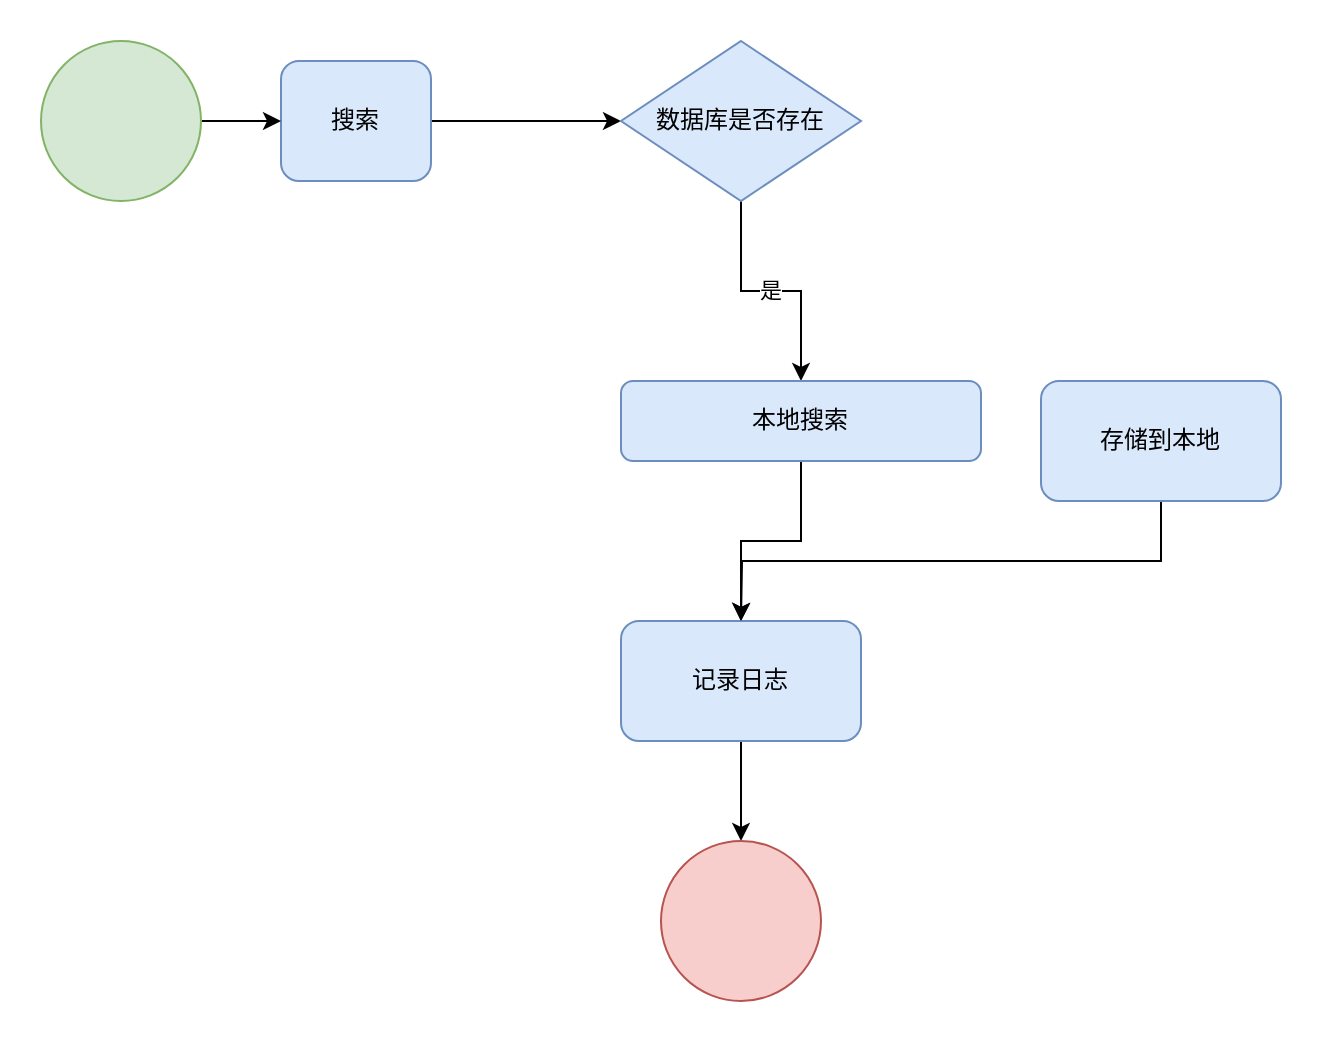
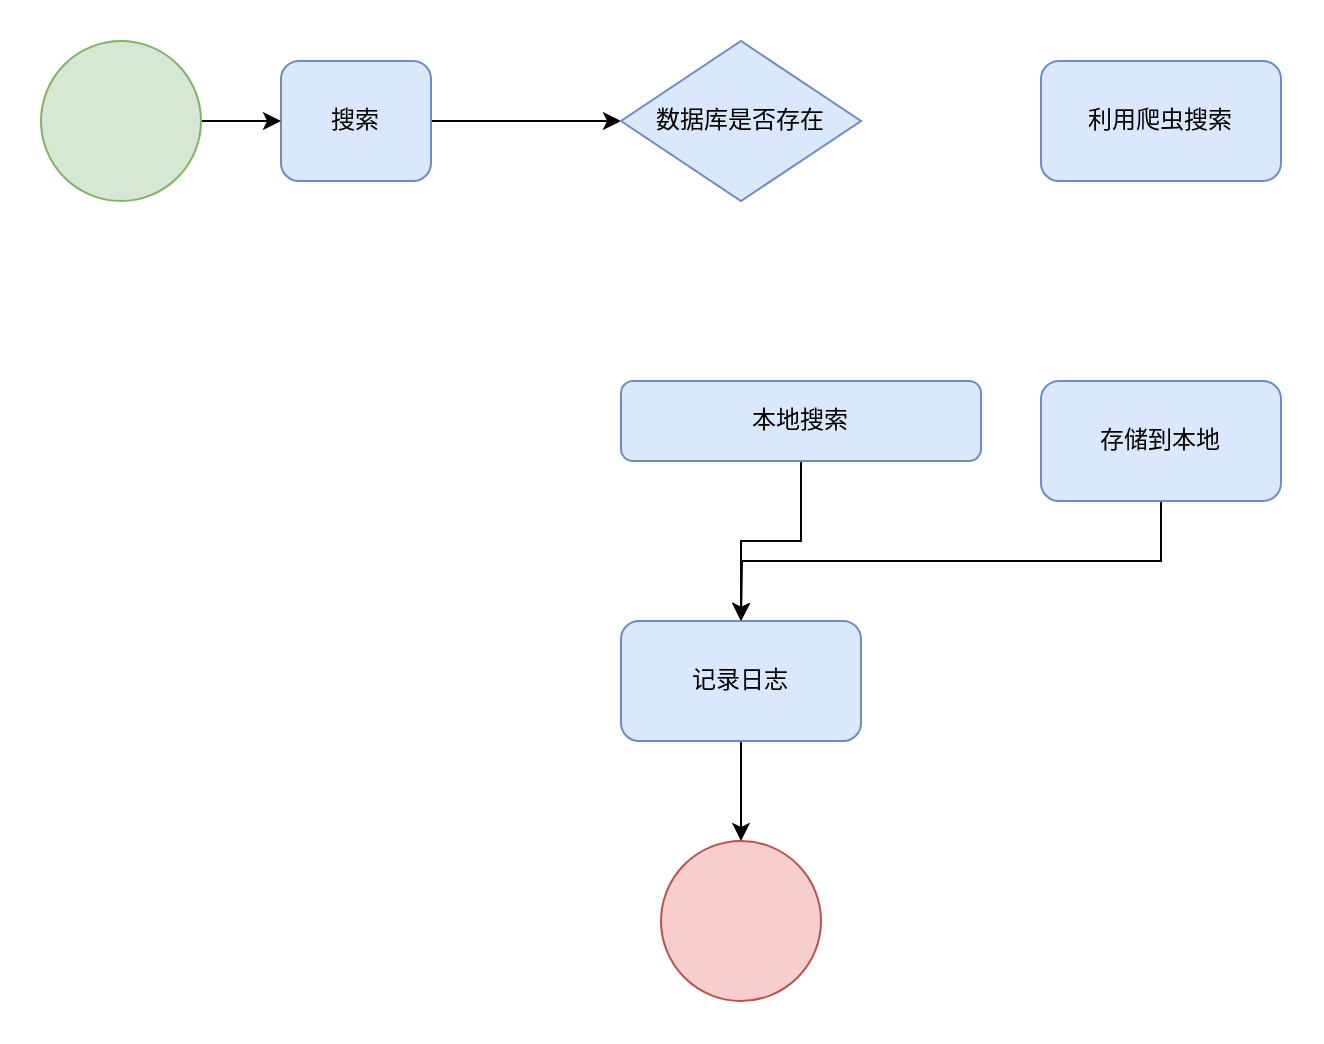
node "利用爬虫搜索": added
edge "数据库是否存在" -> "本地搜索": removed, label "是"
